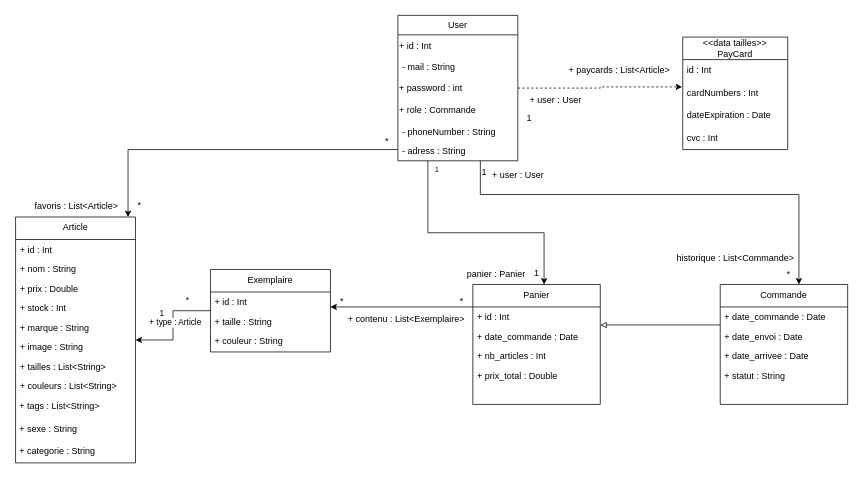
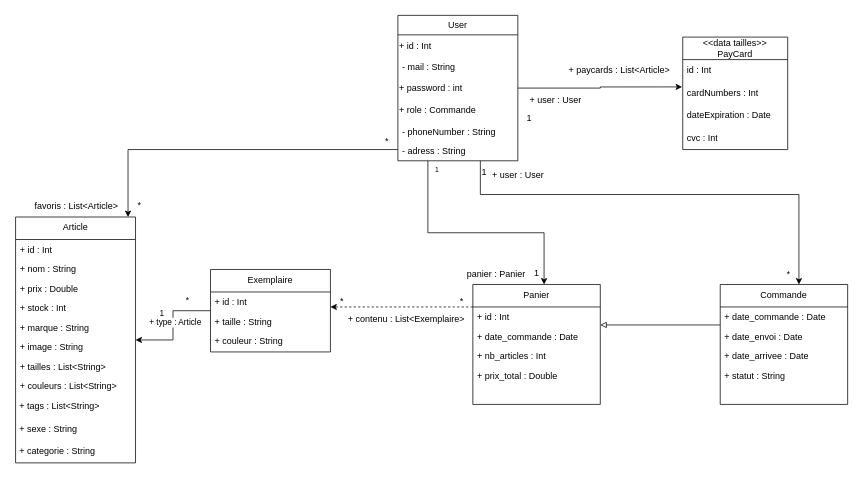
edge "User" -> "cardNumbers : Int": style dashed -> solid
node "historique : List<Commande>": removed
edge "Panier" -> "Exemplaire": style solid -> dashed
